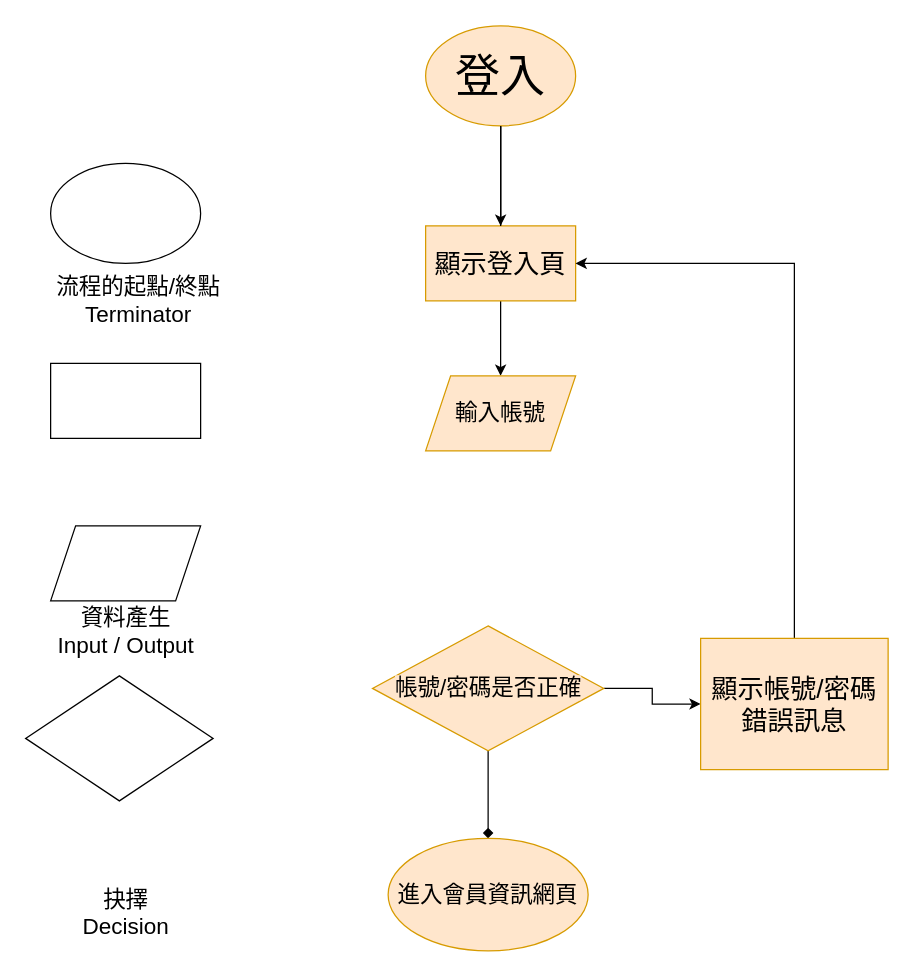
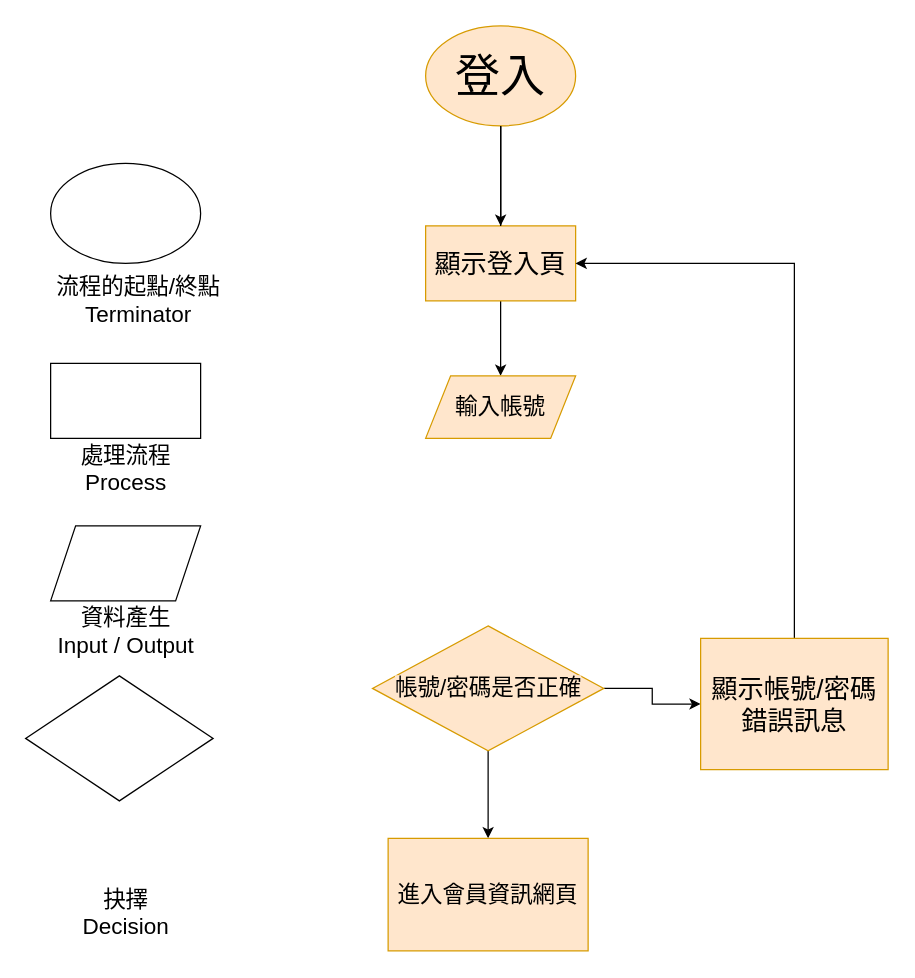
node "輸入帳號": size 150x75 -> 150x63
node "處理流程 Process": added
edge "帳號/密碼是否正確" -> "進入會員資訊網頁": arrowhead diamond -> classic
node "進入會員資訊網頁": shape ellipse -> rectangle
